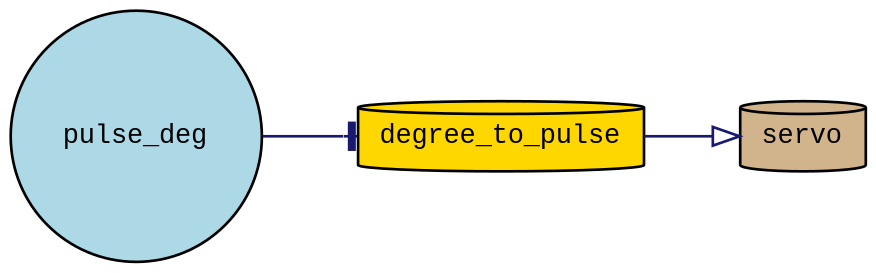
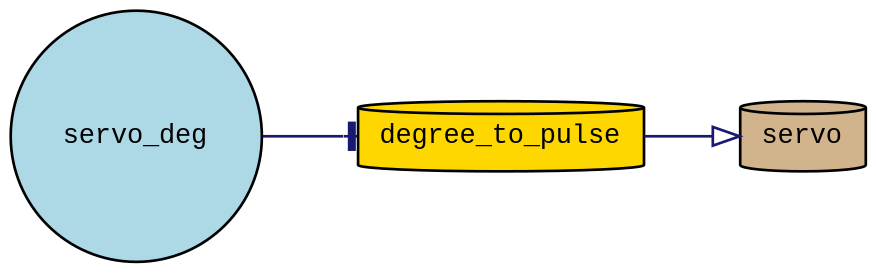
node "pulse_deg": label "pulse_deg" -> "servo_deg"
